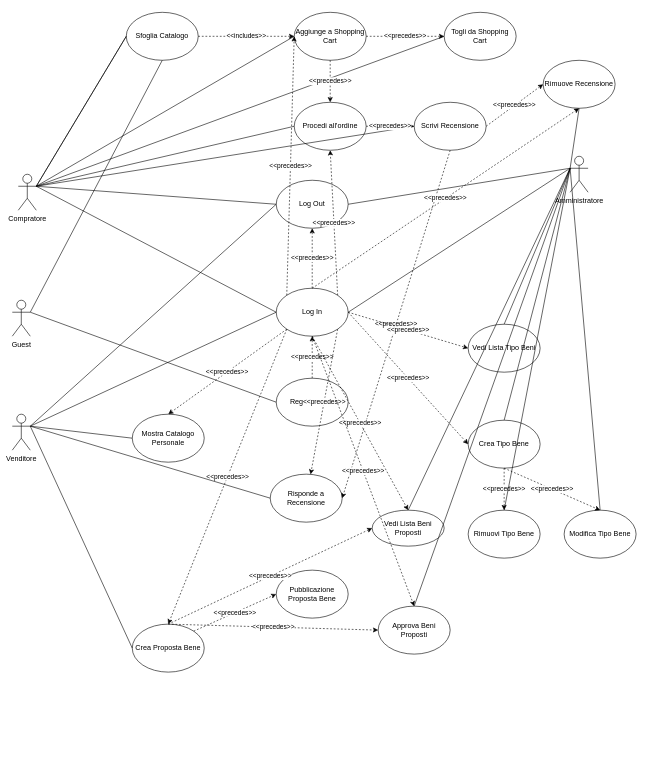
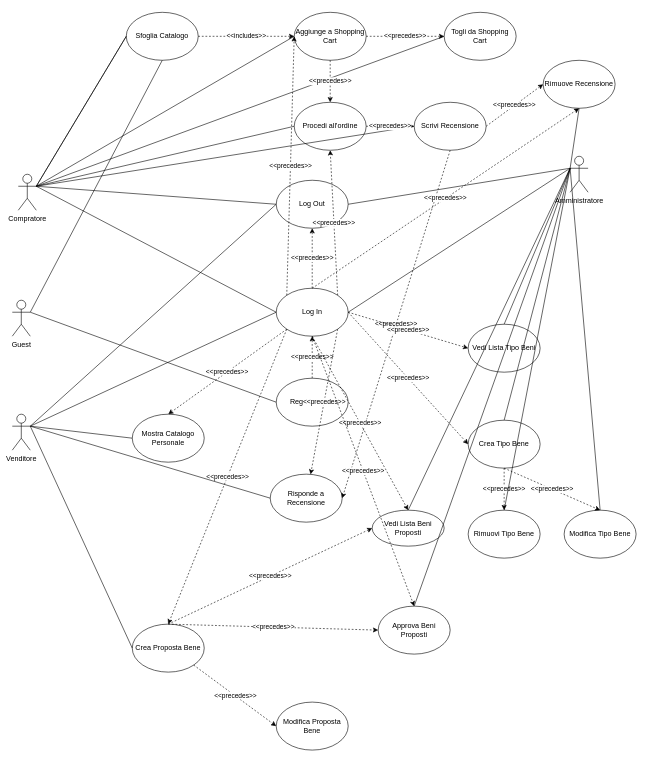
node "Pubblicazione Proposta Bene": removed
edge "Crea Proposta Bene" -> "Pubblicazione Proposta Bene": removed, label "<<precedes>>"
edge "Crea Proposta Bene" -> "Modifica Proposta Bene": added, label "<<precedes>>"
node "Modifica Proposta Bene": added
